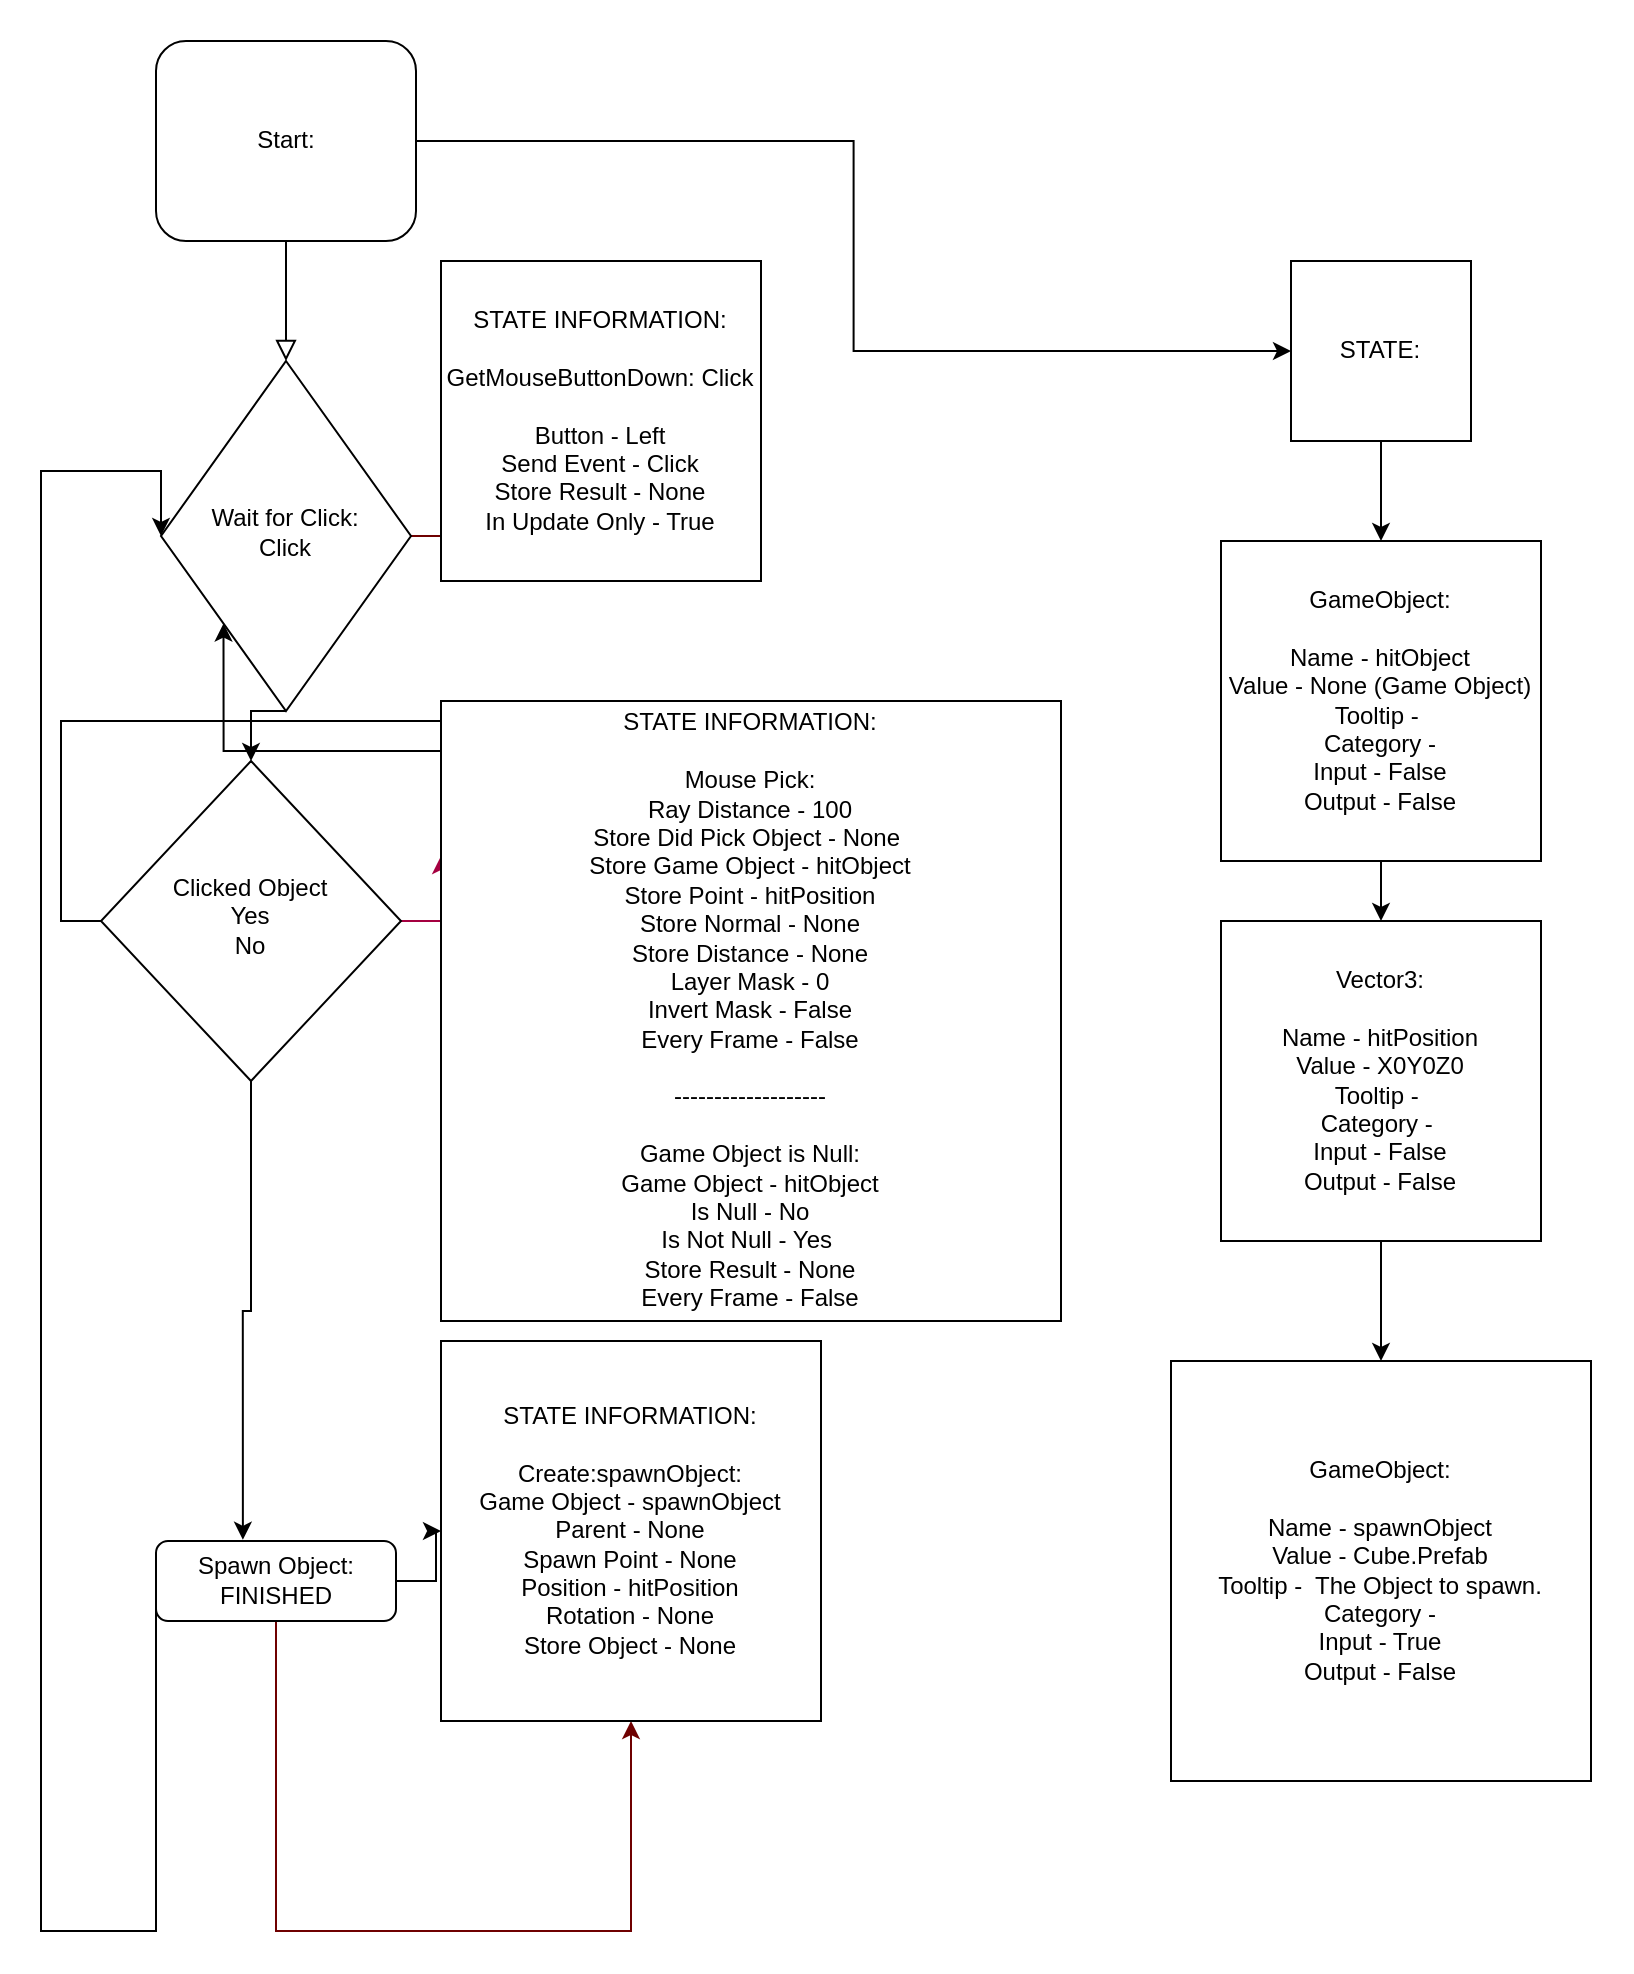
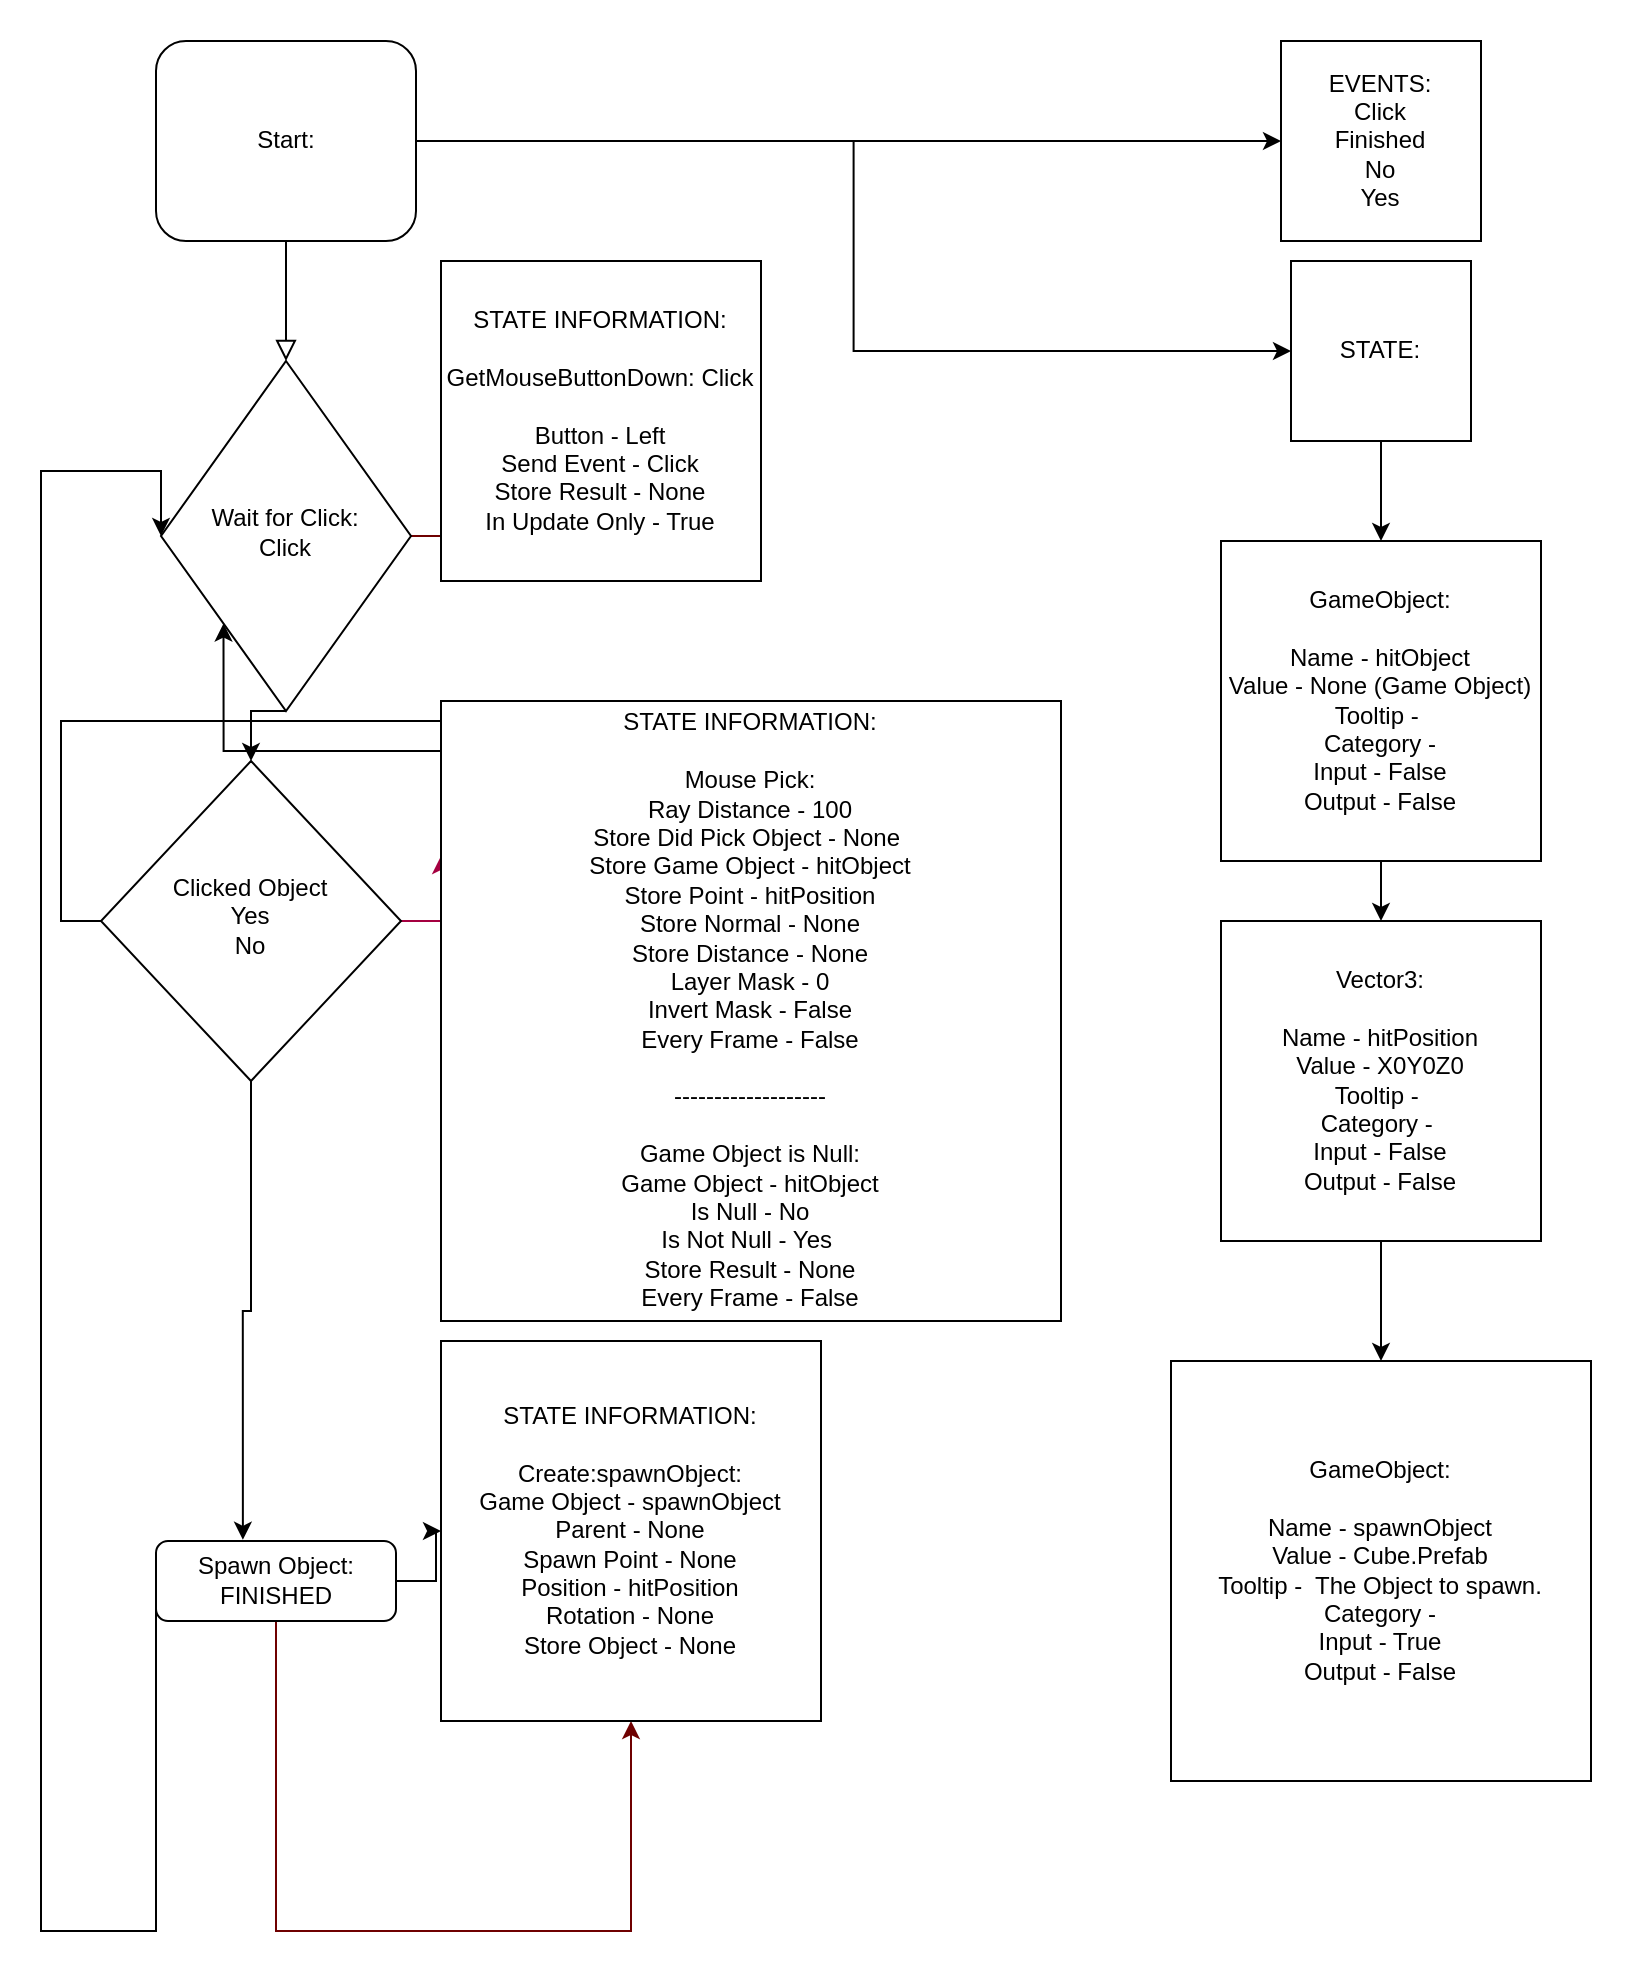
edge "Start:" -> "EVENTS: Click Finished No Yes": added
node "EVENTS: Click Finished No Yes": added
